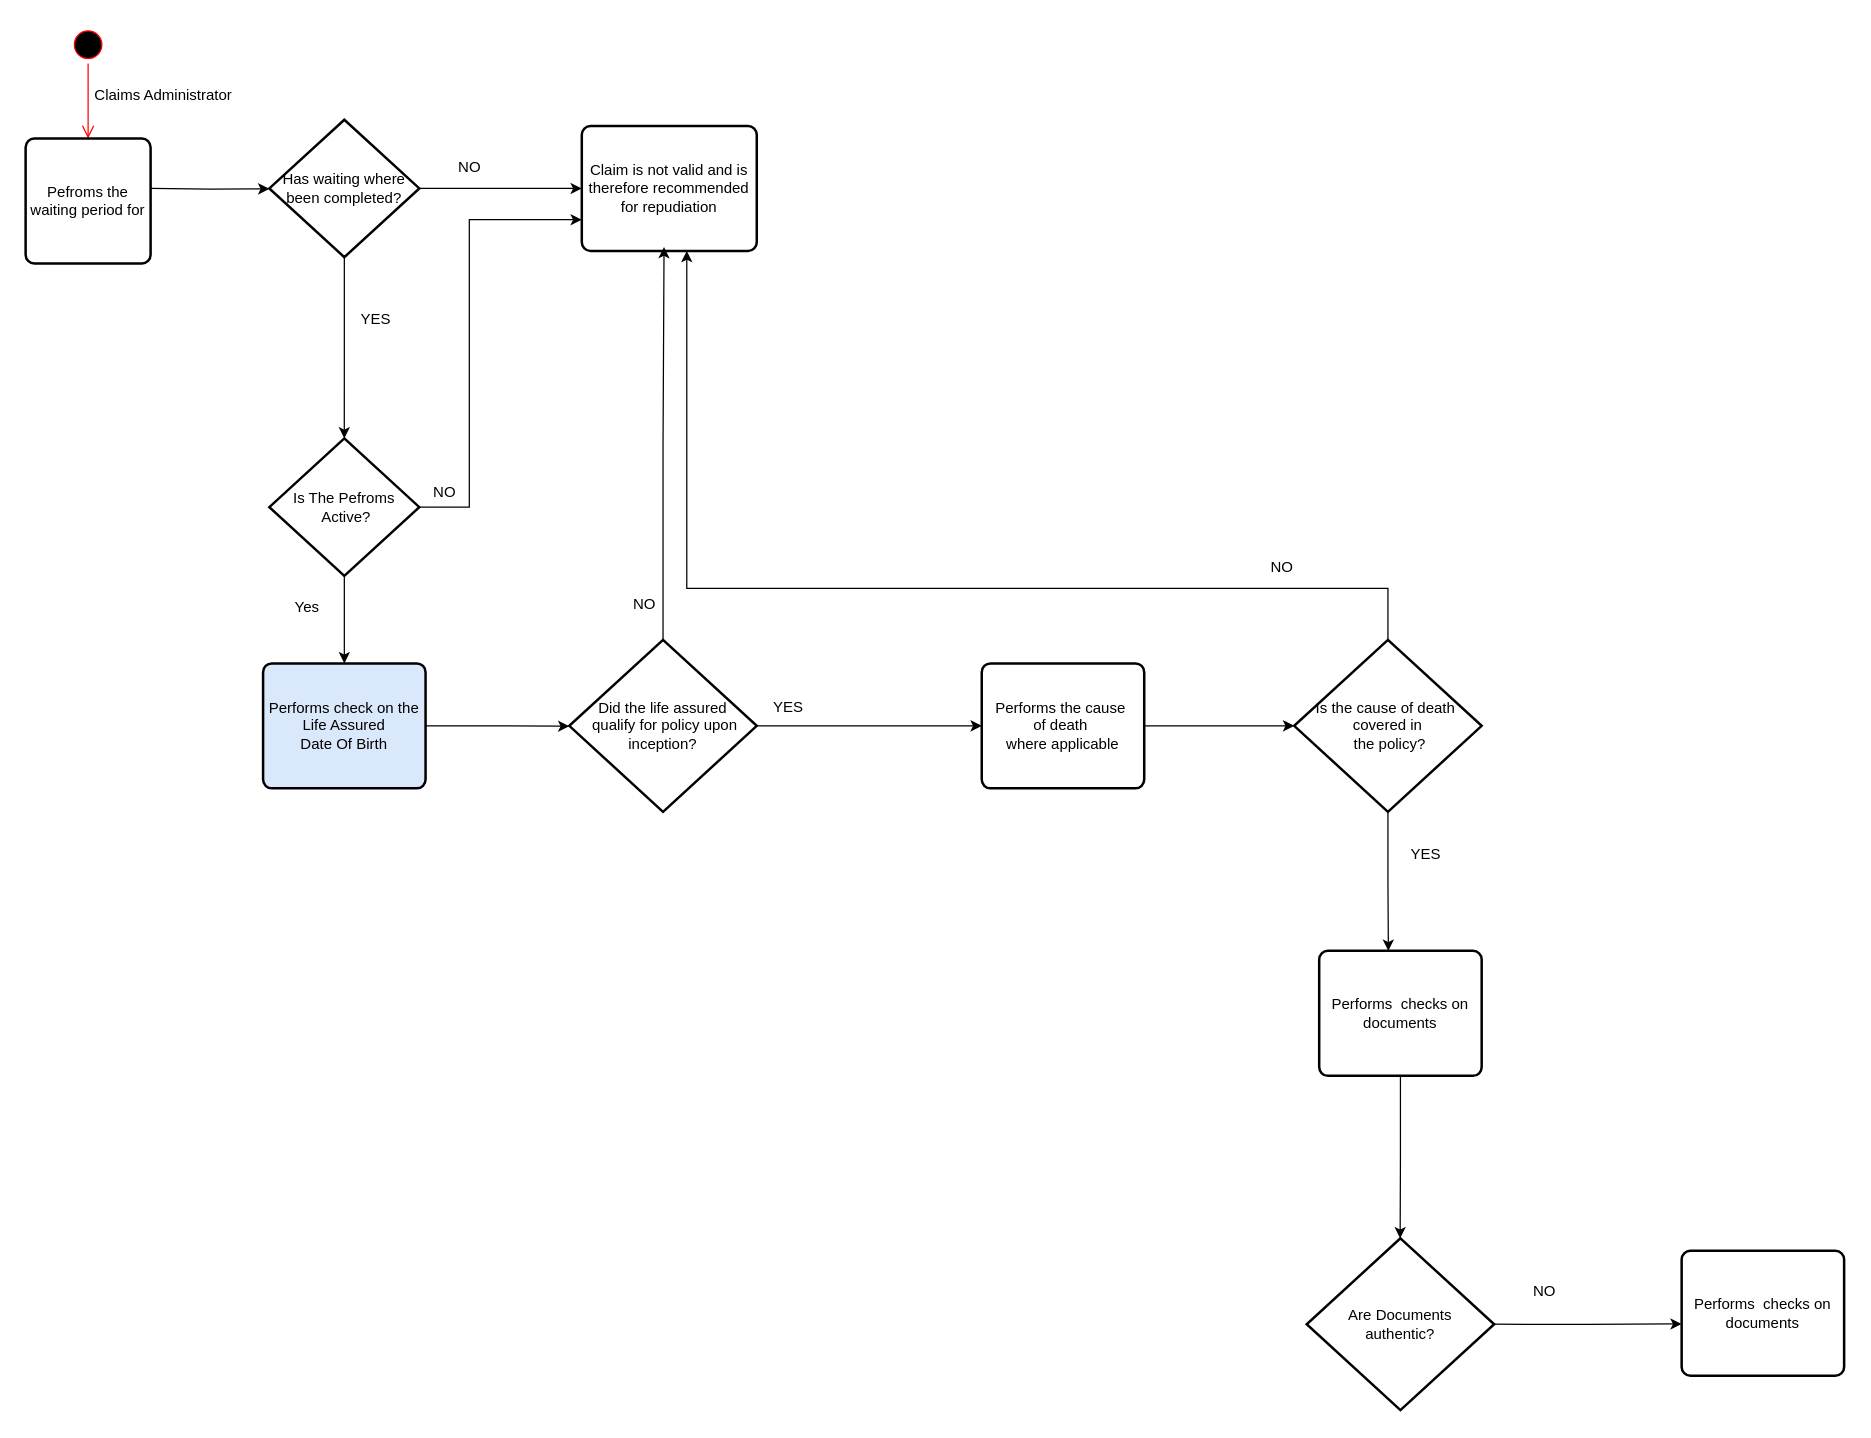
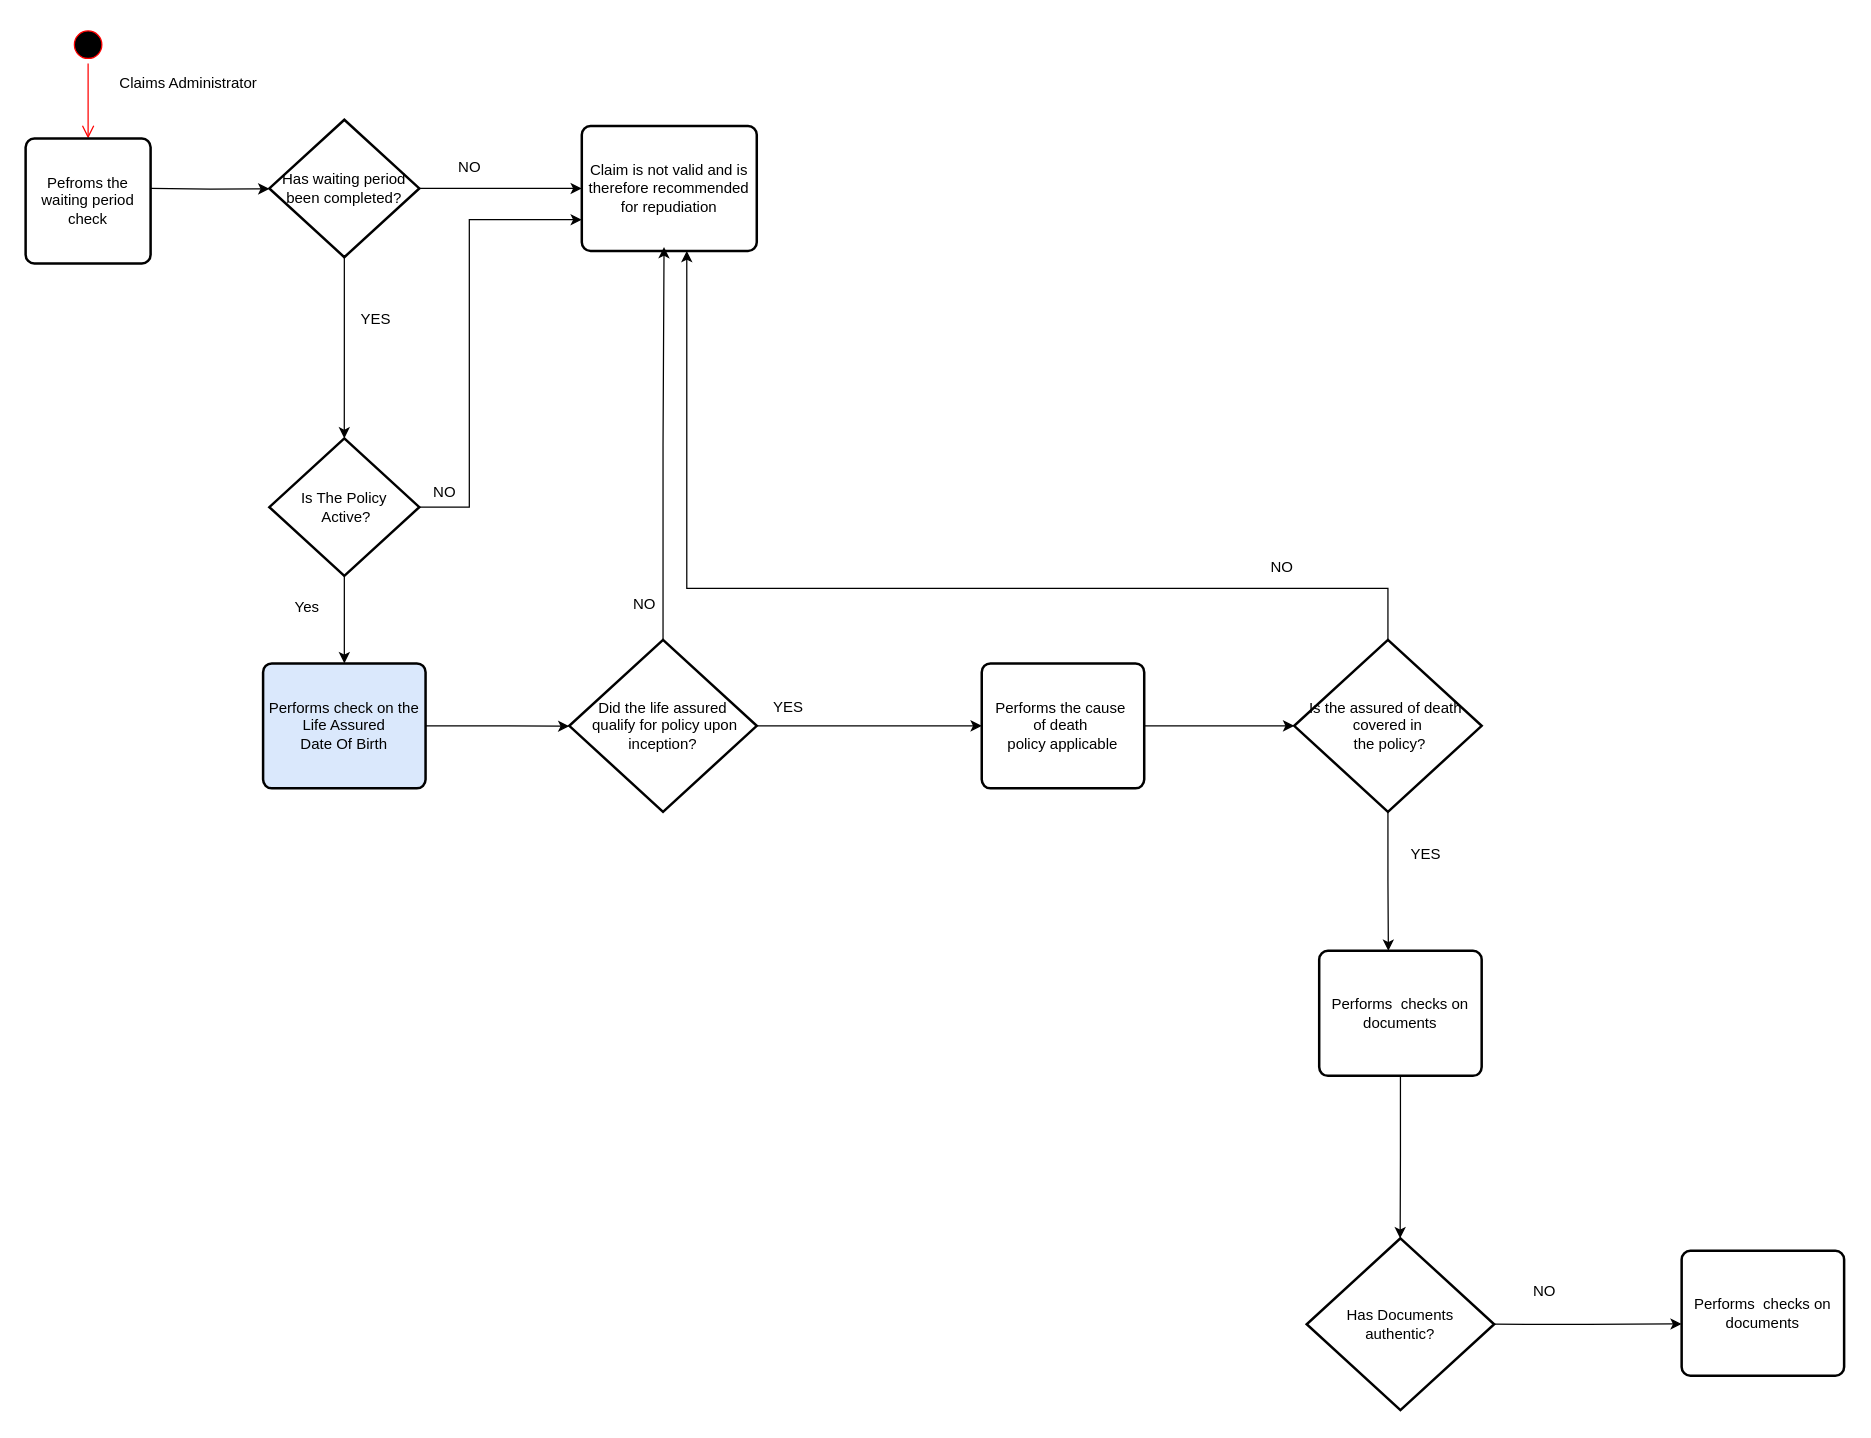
node "Claims Administrator": moved (163, 104) -> (188, 92)
node "Has waiting where been completed?": label "Has waiting where been completed?" -> "Has waiting period been completed?"
node "Pefroms the waiting period for": label "Pefroms the waiting period for" -> "Pefroms the waiting period check"
node "Is The Pefroms Active?": label "Is The Pefroms Active?" -> "Is The Policy Active?"
node "Performs the cause of death where applicable": label "Performs the cause of death where applicable" -> "Performs the cause of death policy applicable"
node "Is the cause of death covered in the policy?": label "Is the cause of death covered in the policy?" -> "Is the assured of death covered in the policy?"
node "Are Documents authentic?": label "Are Documents authentic?" -> "Has Documents authentic?"
